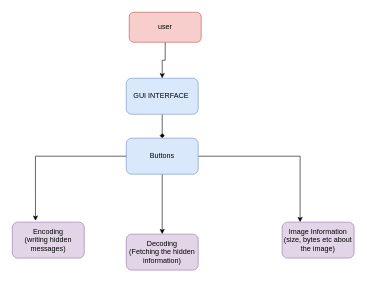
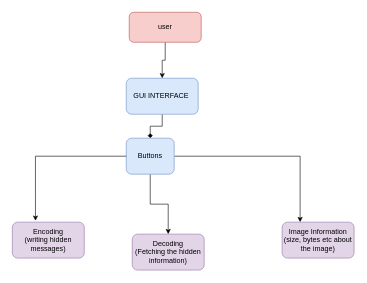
node "Buttons": size 72x36 -> 48x36
node "Decoding (Fetching the hidden information)": moved (162, 252) -> (168, 252)
